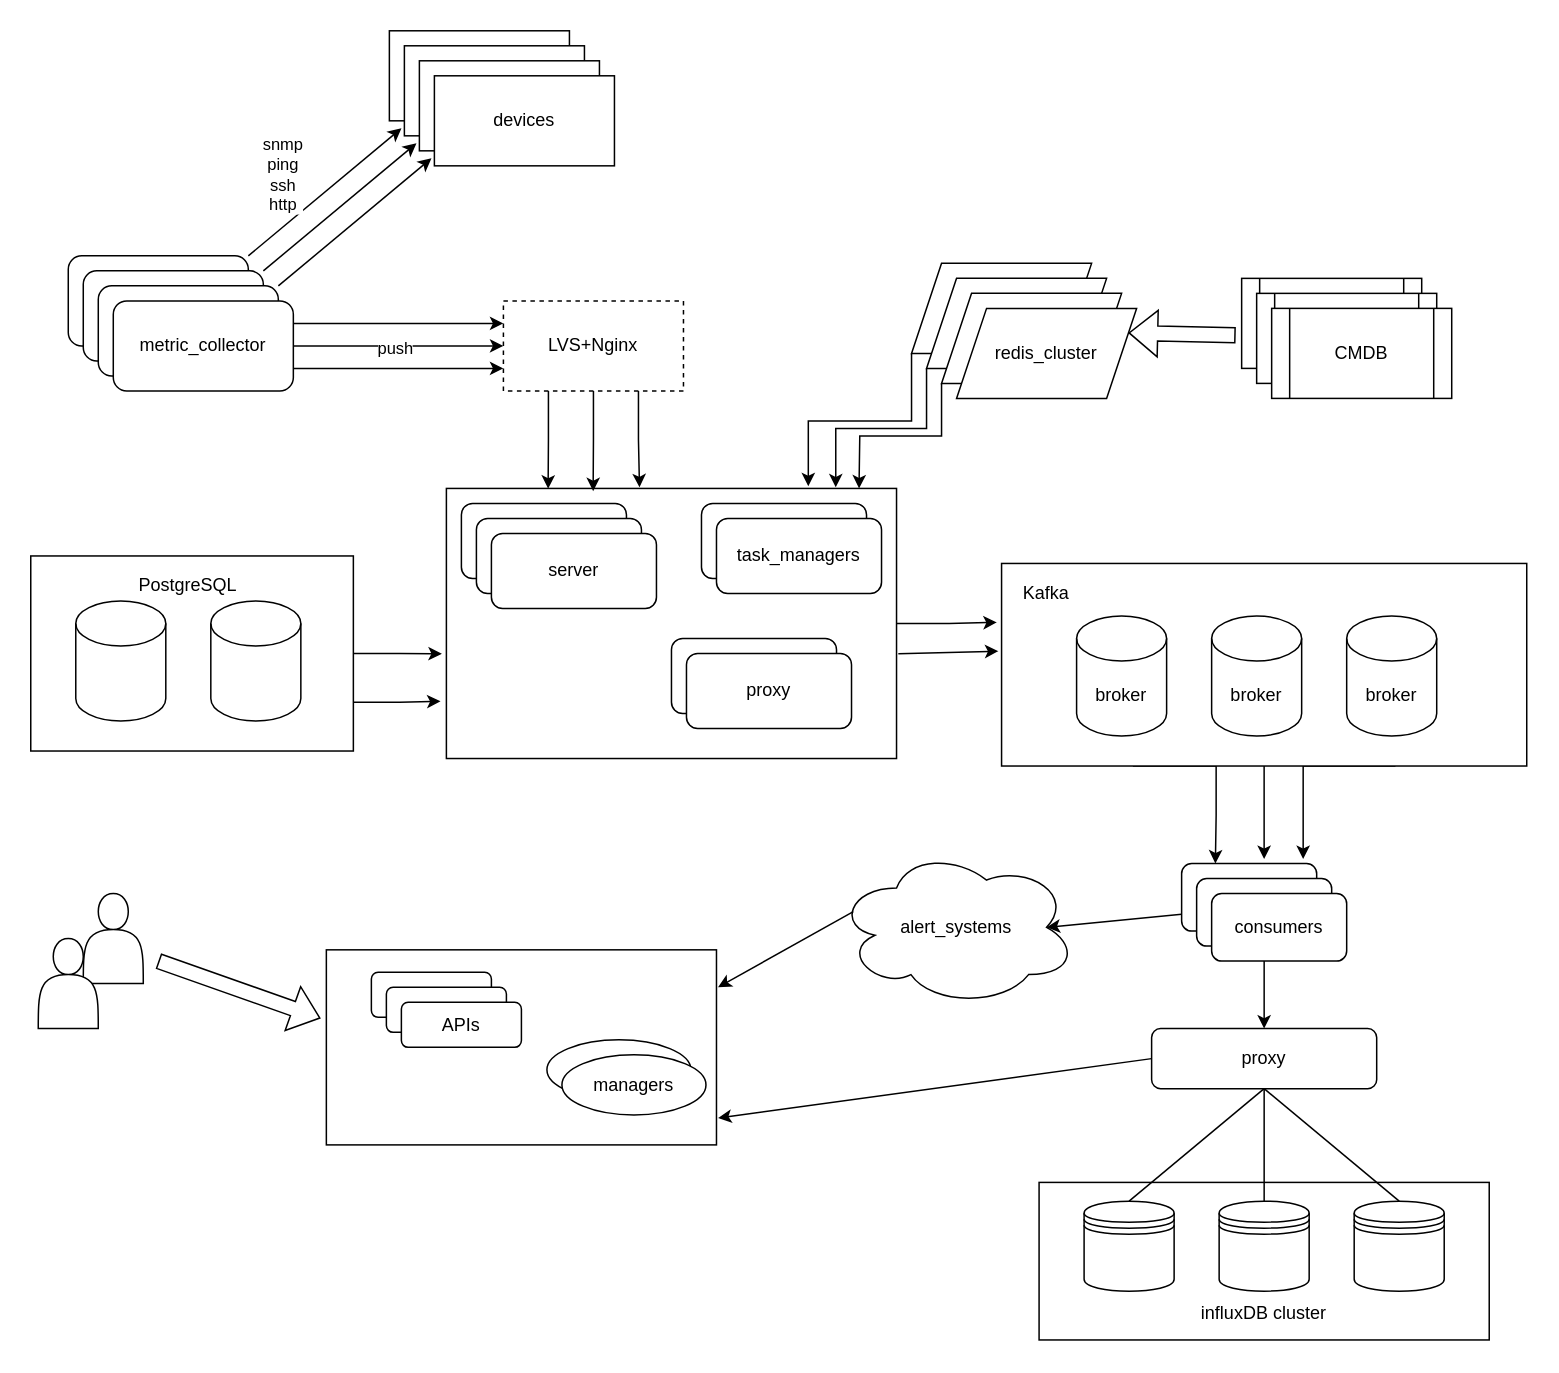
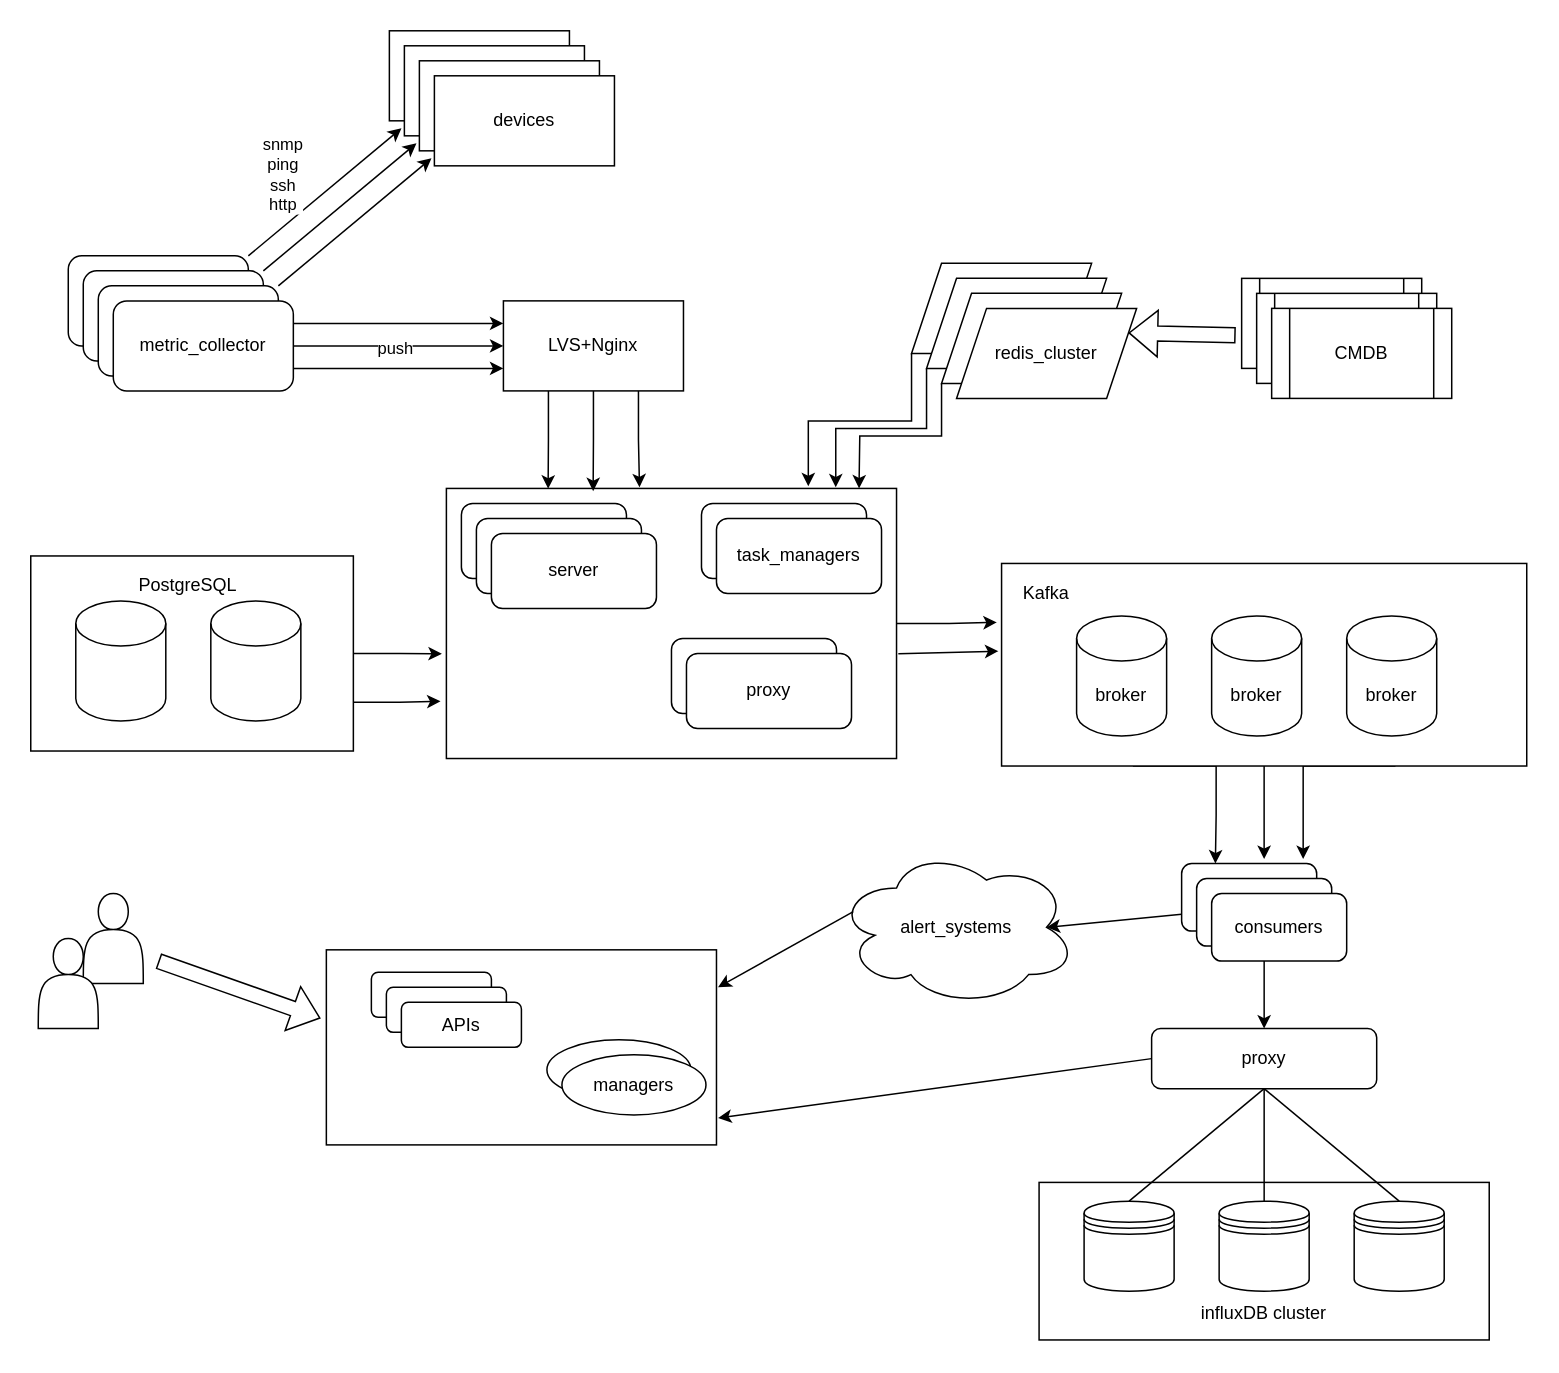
node "LVS+Nginx": style dashed -> solid
